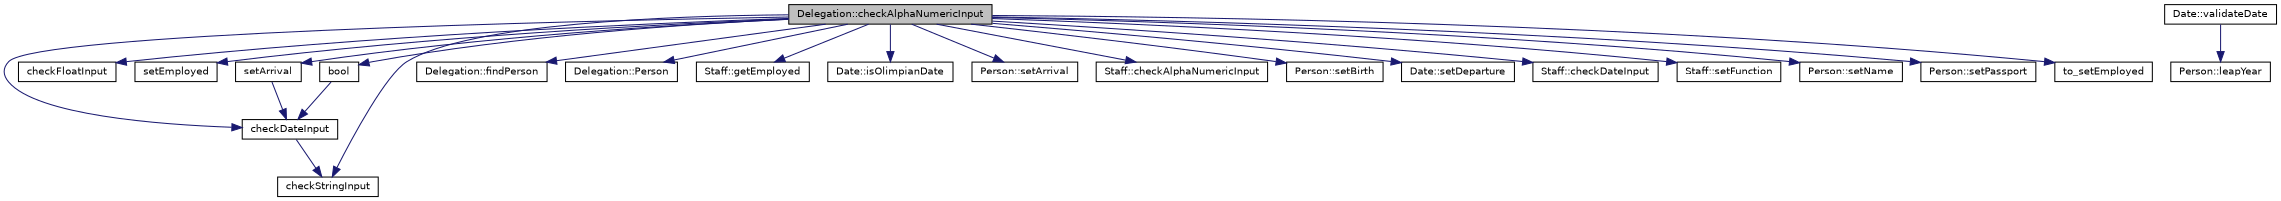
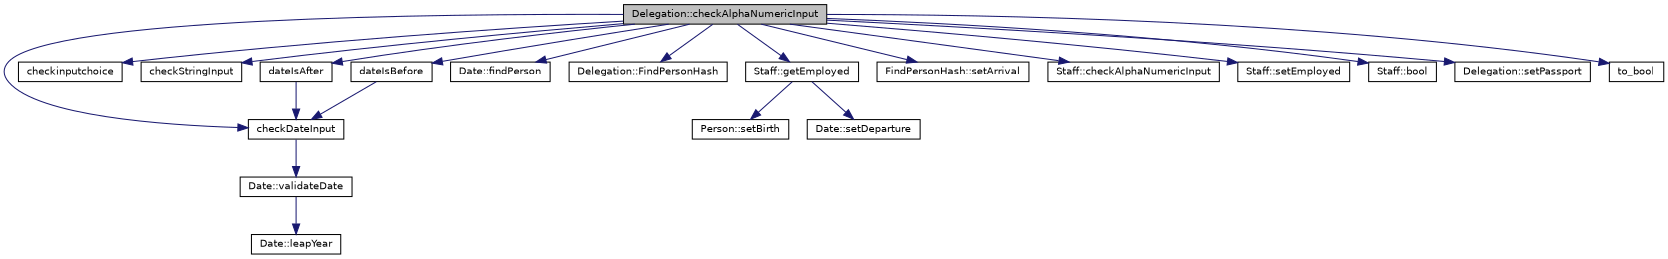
edge "Delegation::checkAlphaNumericInput" -> "Date::setDeparture": now "Staff::getEmployed" -> "Date::setDeparture"
edge "Delegation::checkAlphaNumericInput" -> "Person::setBirth": now "Staff::getEmployed" -> "Person::setBirth"
node "checkFloatInput": removed
node "setEmployed": label "setEmployed" -> "checkinputchoice"
node "setArrival": label "setArrival" -> "dateIsAfter"
node "bool": label "bool" -> "dateIsBefore"
node "Delegation::findPerson": label "Delegation::findPerson" -> "Date::findPerson"
node "Delegation::Person": label "Delegation::Person" -> "Delegation::FindPersonHash"
node "Date::isOlimpianDate": removed
node "Person::setArrival": label "Person::setArrival" -> "FindPersonHash::setArrival"
node "Staff::checkDateInput": label "Staff::checkDateInput" -> "Staff::setEmployed"
node "Staff::setFunction": label "Staff::setFunction" -> "Staff::bool"
node "Person::setName": removed
node "Person::setPassport": label "Person::setPassport" -> "Delegation::setPassport"
node "to_setEmployed": label "to_setEmployed" -> "to_bool"
node "Person::leapYear": label "Person::leapYear" -> "Date::leapYear"
edge "checkDateInput" -> "checkStringInput": now "checkDateInput" -> "Date::validateDate"
